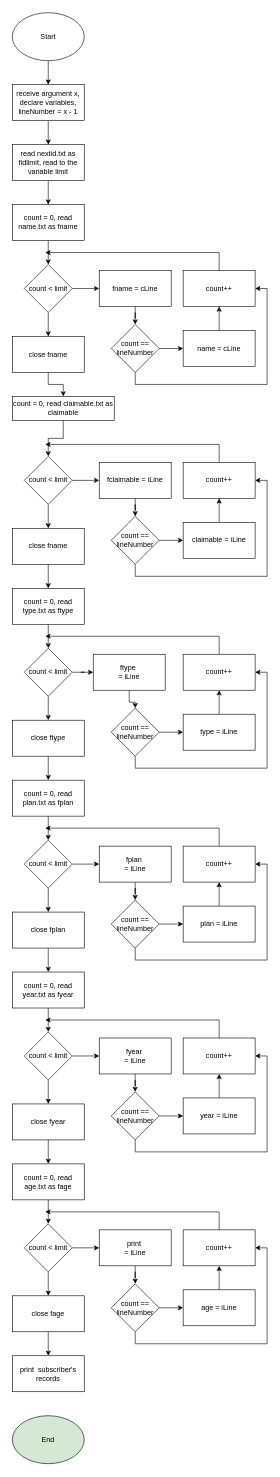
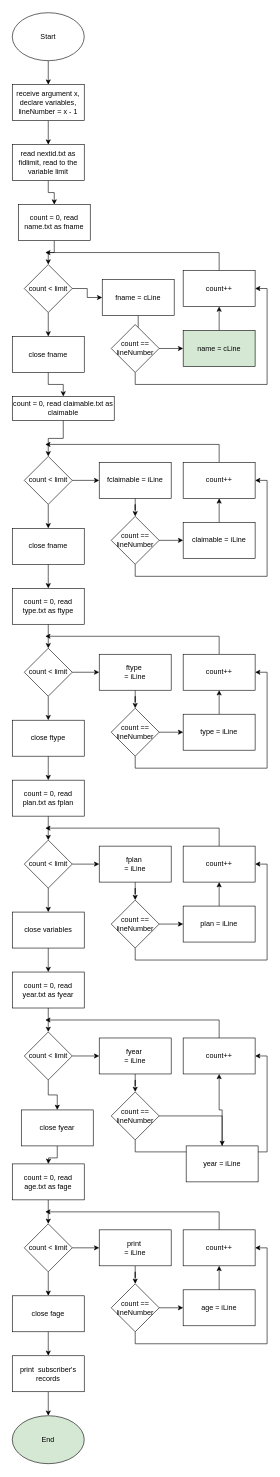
node "count = 0, read name.txt as fname": moved (48, 222) -> (54, 222)
node "fname = cLine": moved (135, 288) -> (138, 297)
node "name = cLine": fillcolor #ffffff -> #d5e8d4
node "ftype = iLine": moved (129, 672) -> (135, 672)
node "close fplan": label "close fplan" -> "close variables"
node "year = iLine": moved (219, 1116) -> (222, 1164)
node "close fyear": moved (48, 1122) -> (57, 1128)
edge "print subscriber's records" -> "End": added
